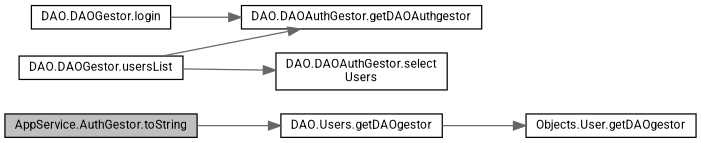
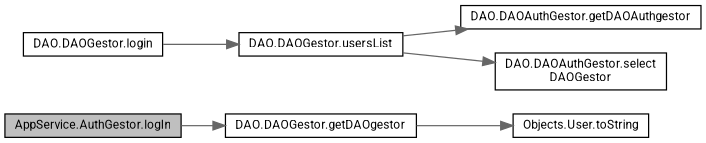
edge "DAO.DAOGestor.login" -> "DAO.DAOAuthGestor.getDAOAuthgestor": now "DAO.DAOGestor.login" -> "DAO.DAOGestor.usersList"
node "DAO.DAOAuthGestor.select Users": label "DAO.DAOAuthGestor.select Users" -> "DAO.DAOAuthGestor.select DAOGestor"
node "AppService.AuthGestor.toString": label "AppService.AuthGestor.toString" -> "AppService.AuthGestor.logIn"
node "DAO.Users.getDAOgestor": label "DAO.Users.getDAOgestor" -> "DAO.DAOGestor.getDAOgestor"
node "Objects.User.getDAOgestor": label "Objects.User.getDAOgestor" -> "Objects.User.toString"
